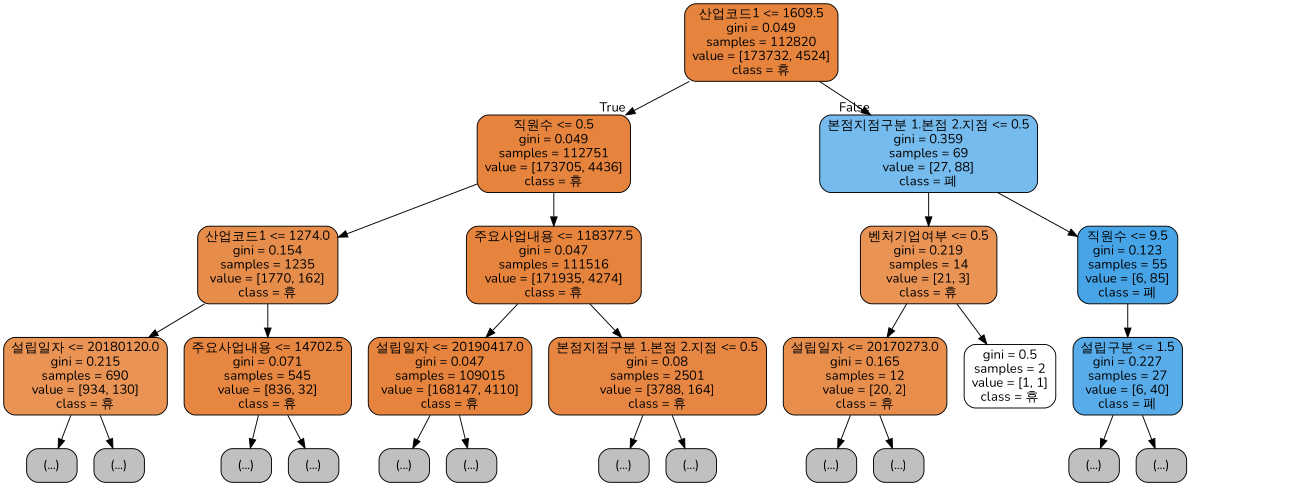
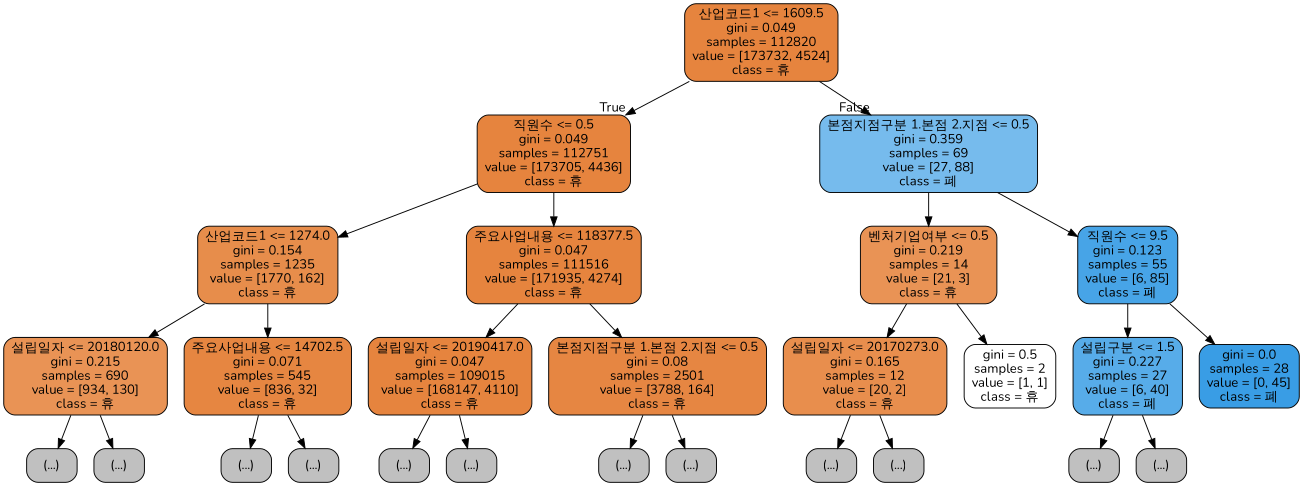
node "gini = 0.0 samples = 28 value = [0, 45] class = 폐": added
